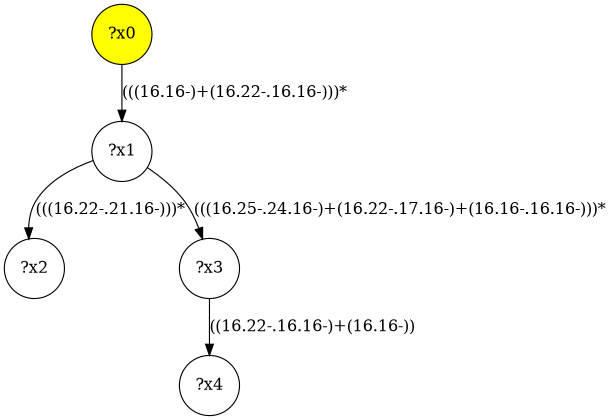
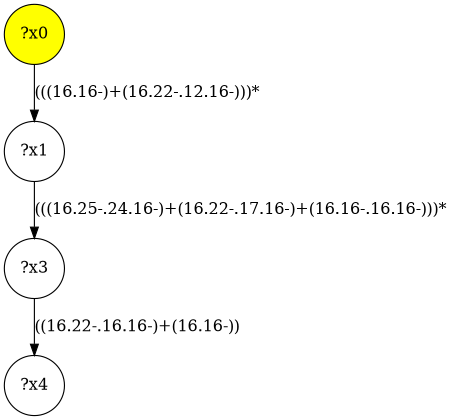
edge "?x0" -> "?x1": label "(((16.16-)+(16.22-.16.16-)))*" -> "(((16.16-)+(16.22-.12.16-)))*"
node "?x2": removed
